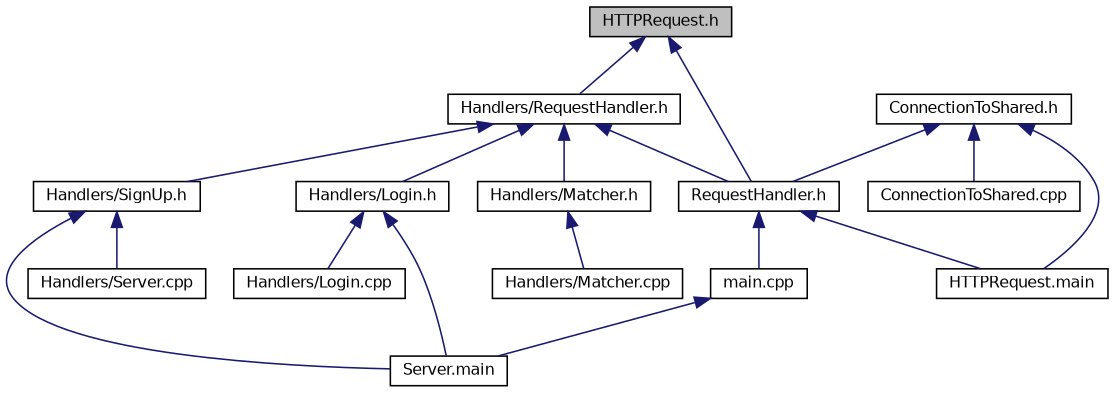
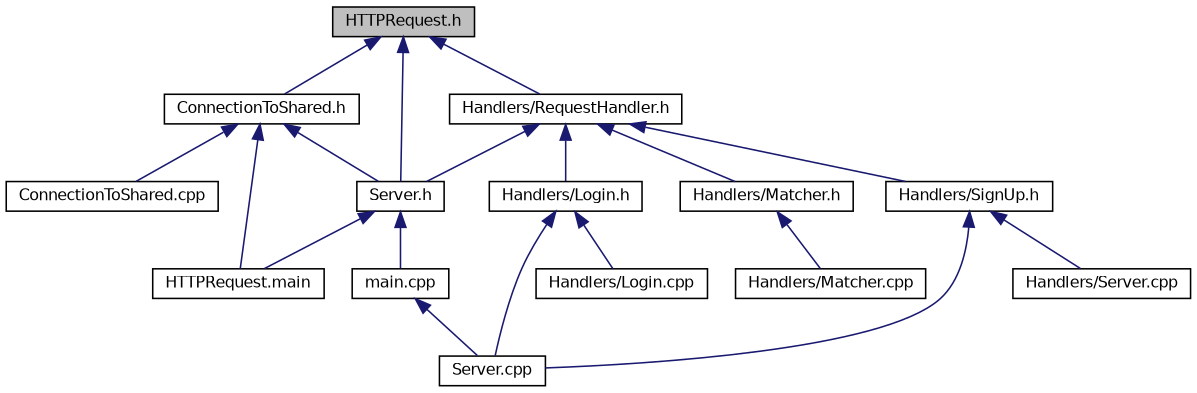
edge "ConnectionToShared.h" -> "HTTPRequest.h": added
node "RequestHandler.h": label "RequestHandler.h" -> "Server.h"
node "Server.main": label "Server.main" -> "Server.cpp"
